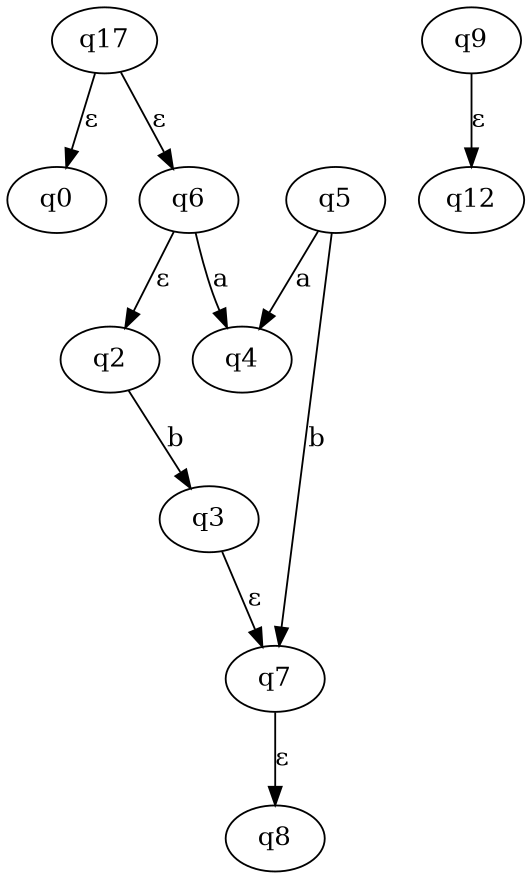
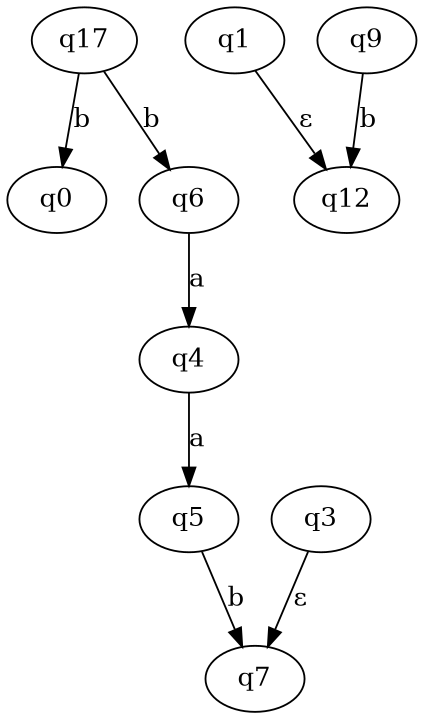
node "q1": added
edge "q17" -> "q0": label "ε" -> "b"
edge "q17" -> "q6": label "ε" -> "b"
edge "q9" -> "q12": label "ε" -> "b"
edge "q5" -> "q4": reversed
node "q2": removed
node "q8": removed
